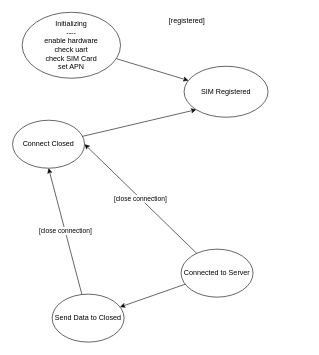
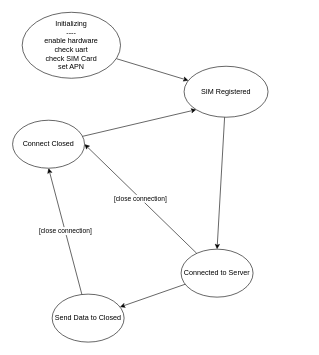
node "[registered]": removed
edge "SIM Registered" -> "Connected to Server": added
